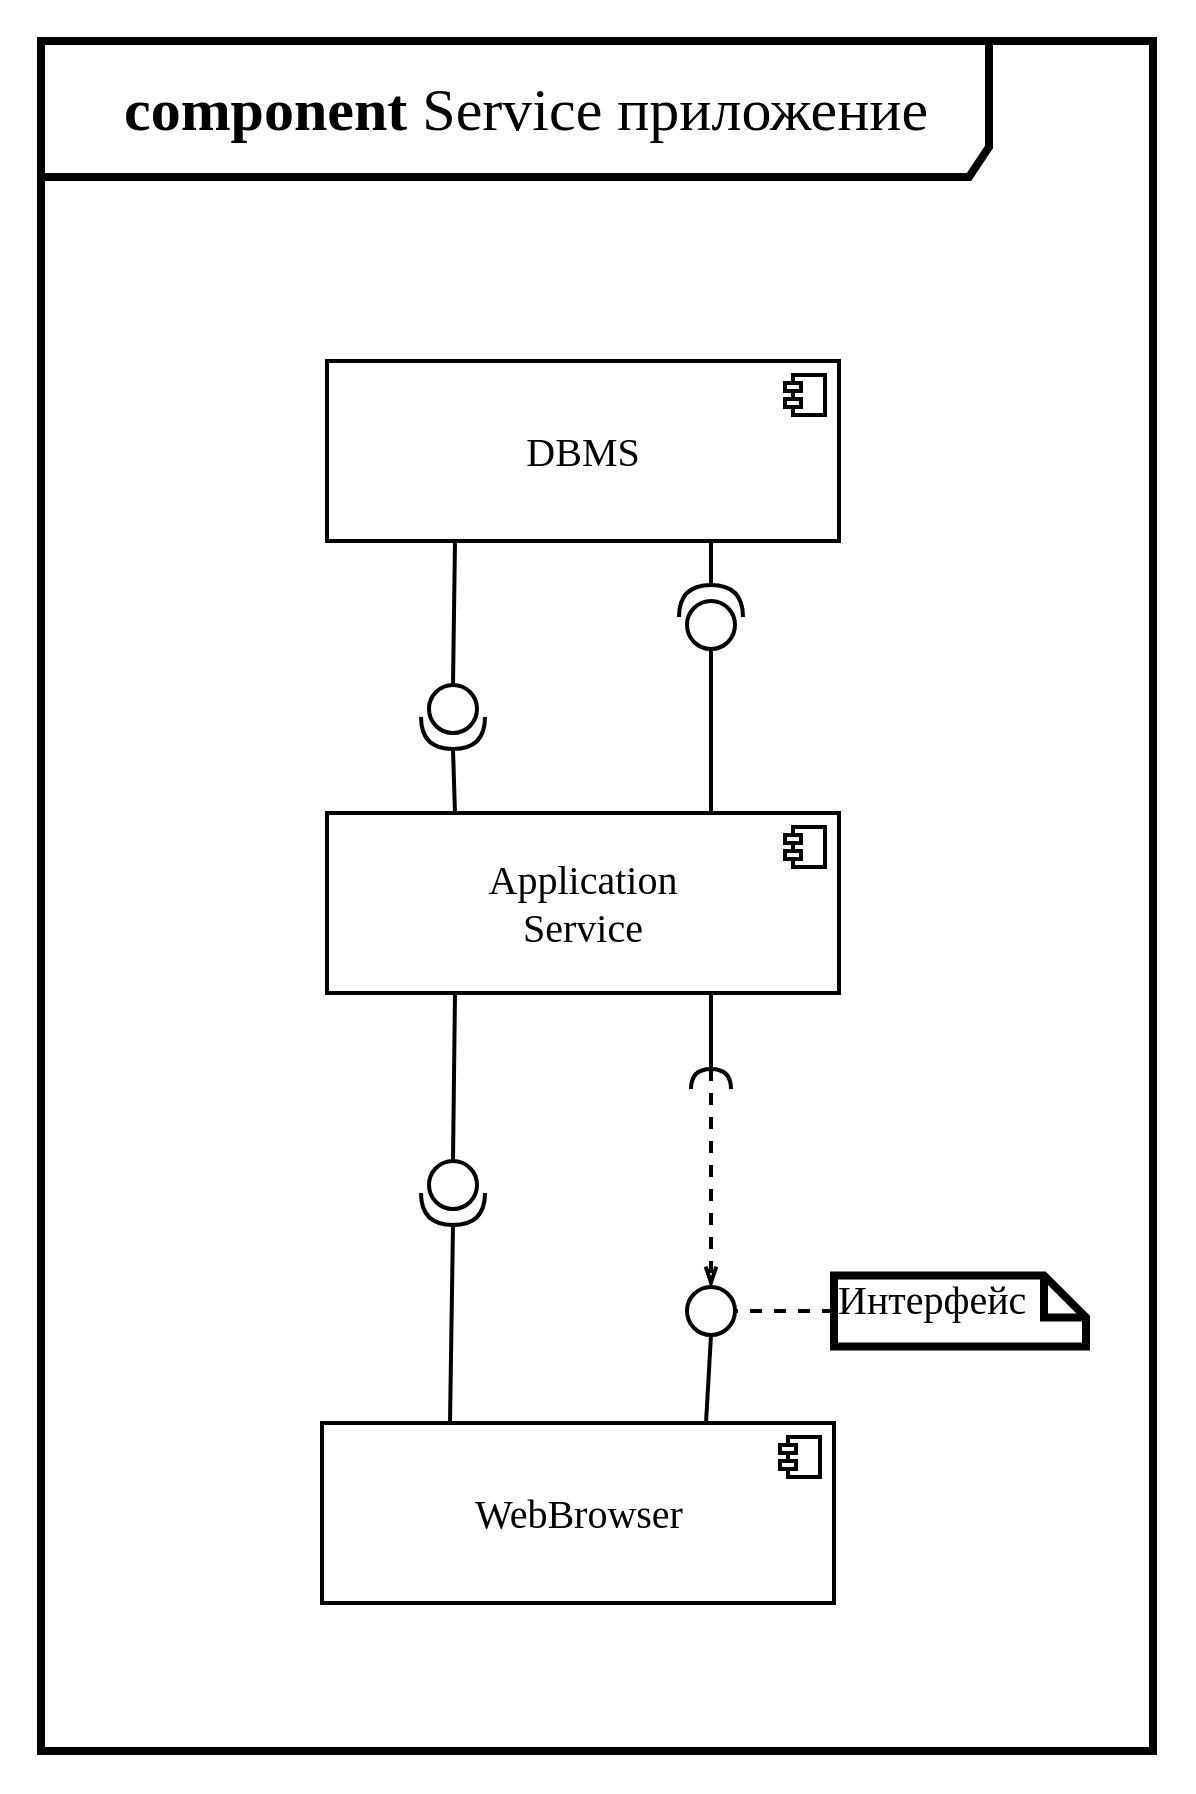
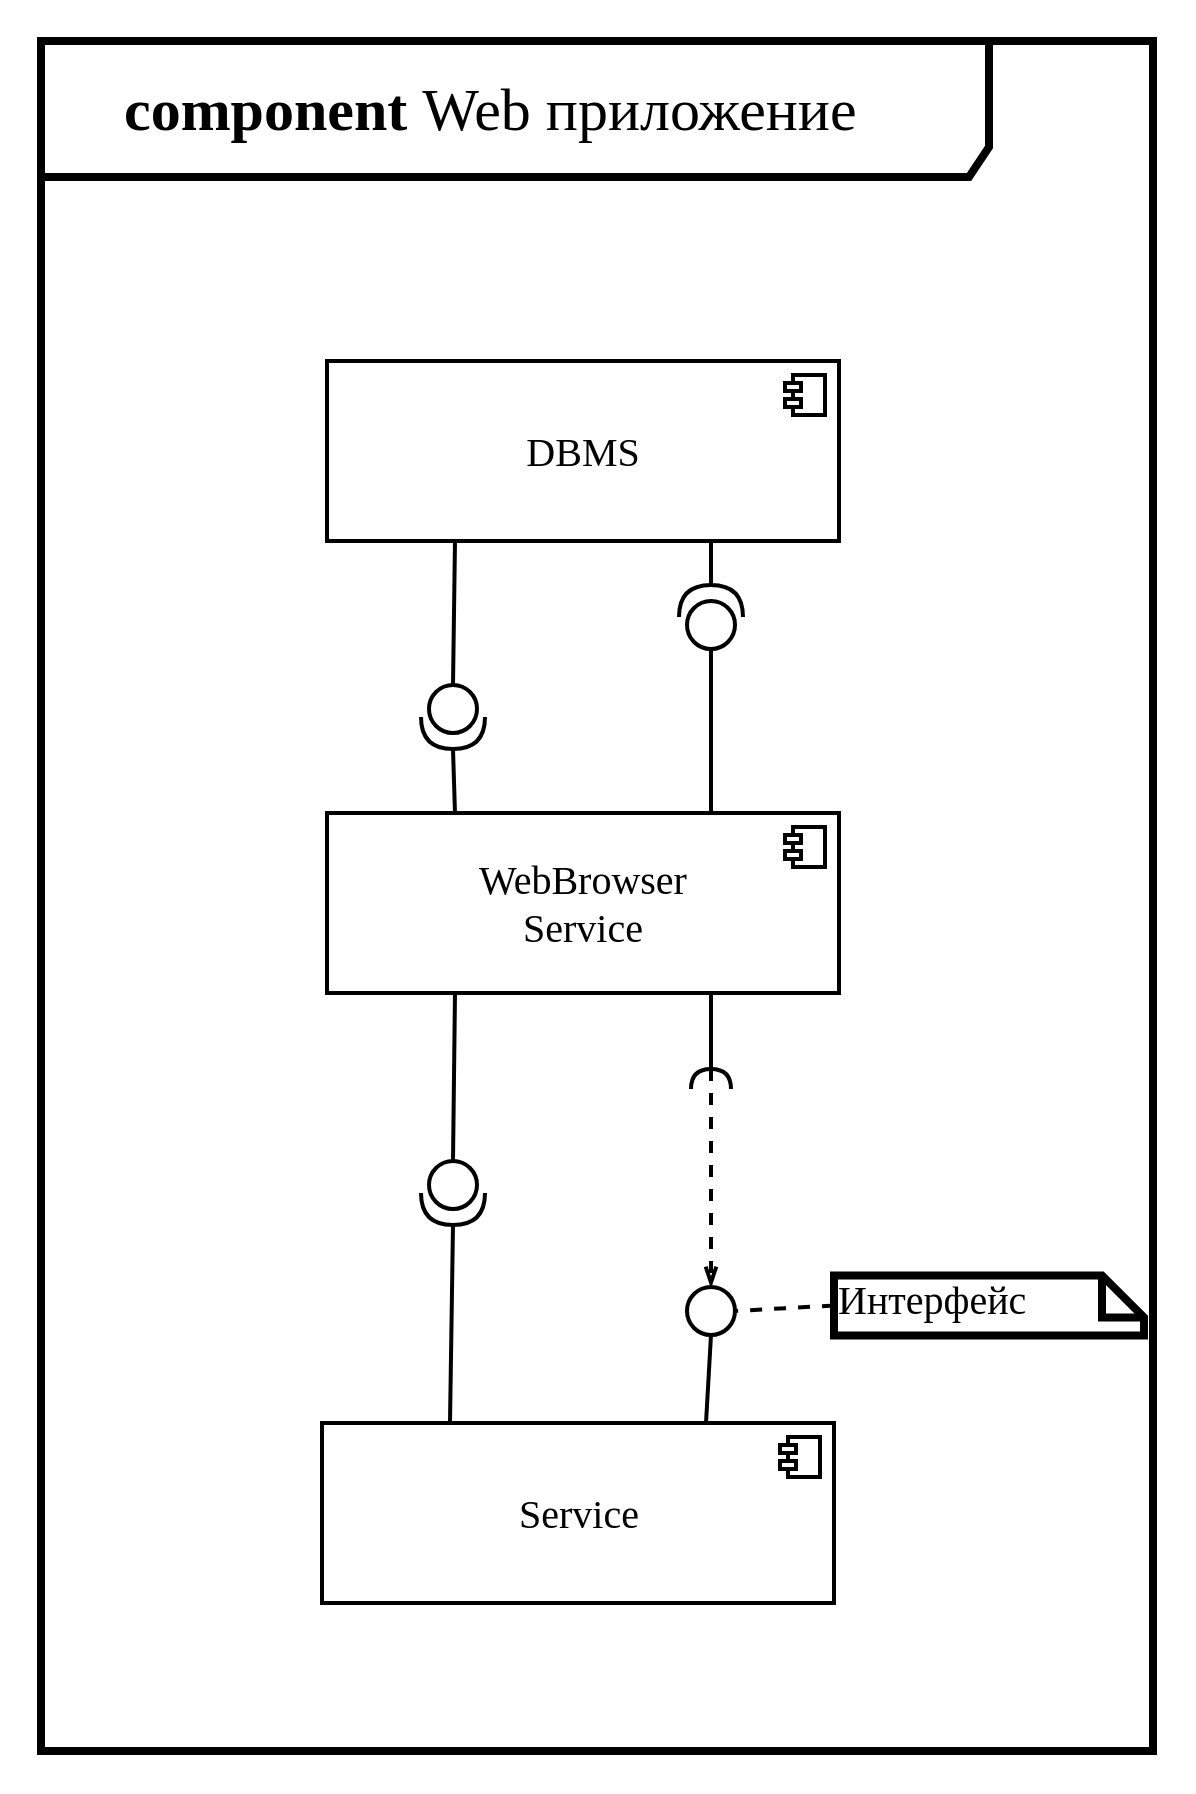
node "component Service приложение": label "component Service приложение" -> "component Web приложение"
node "Application Service": label "Application Service" -> "WebBrowser Service"
node "Интерфейс": size 252x71 -> 310x60
node "WebBrowser": label "WebBrowser" -> "Service"
